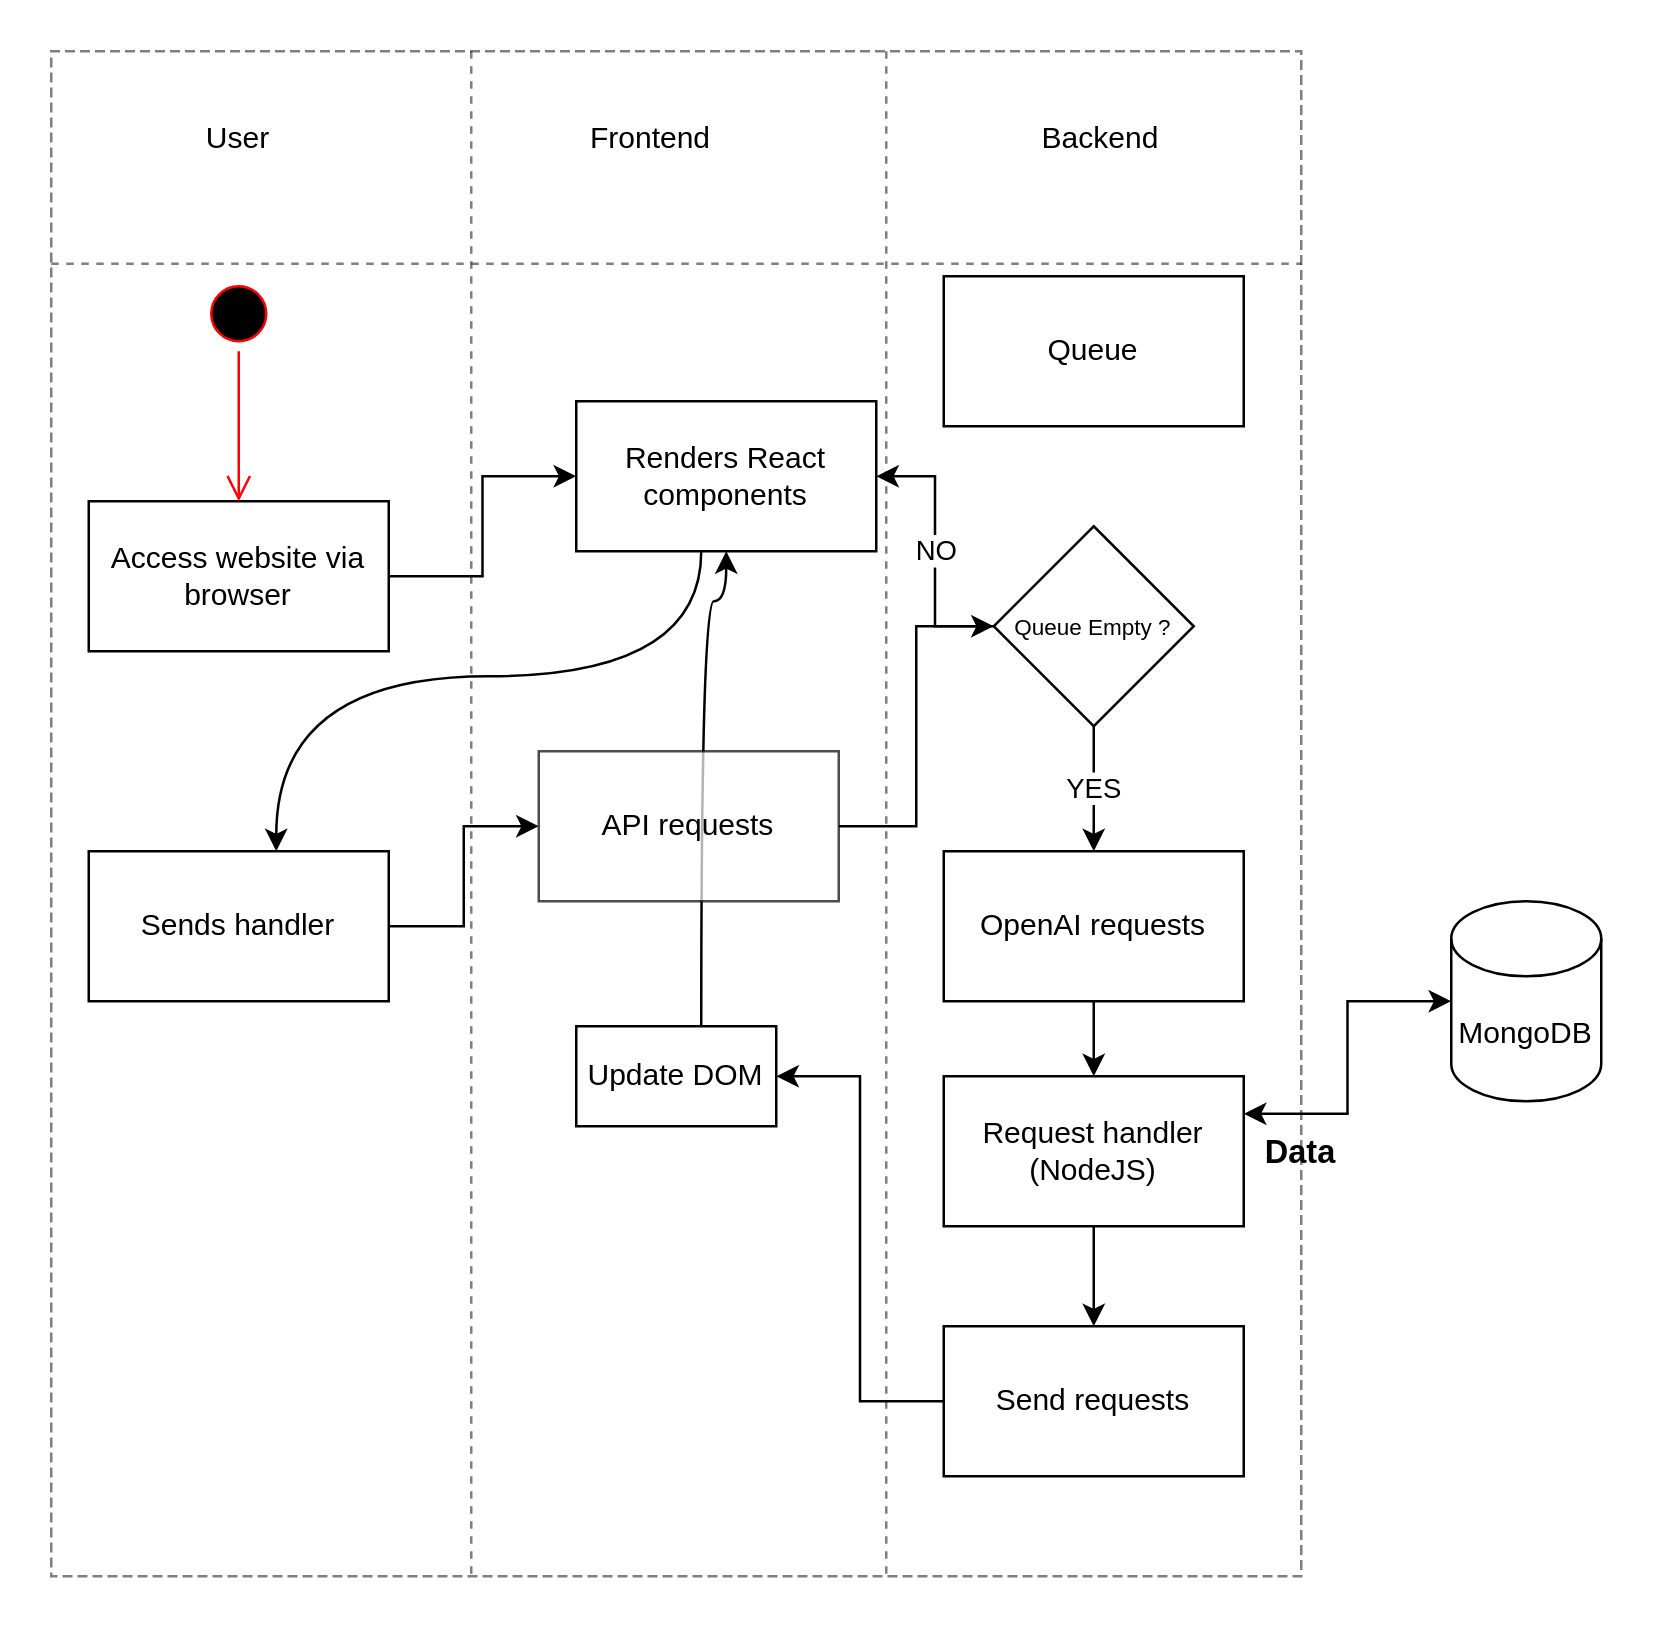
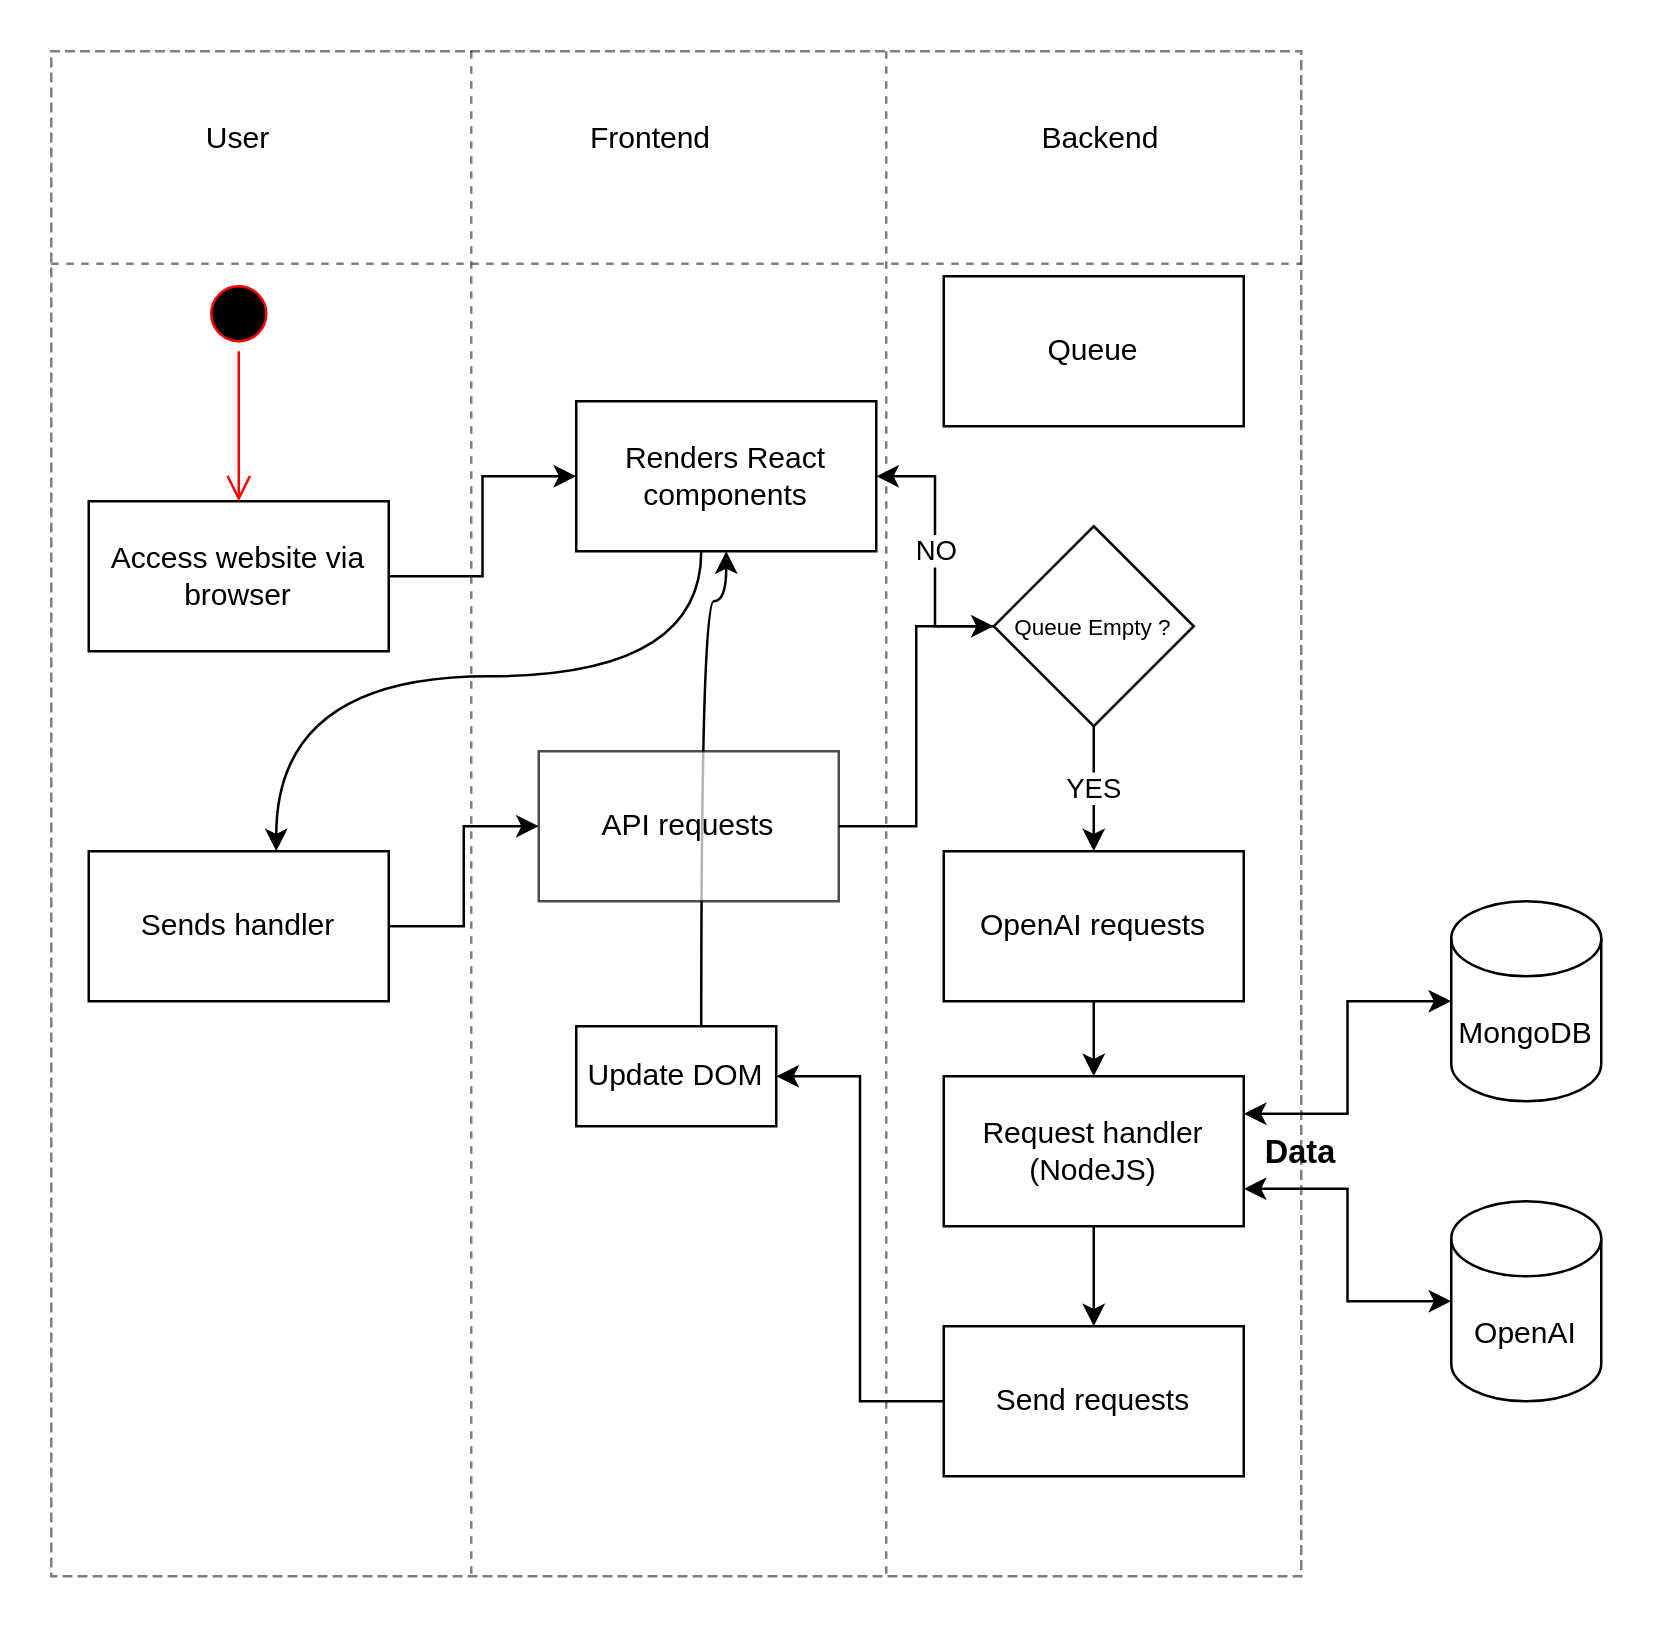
edge "Request handler (NodeJS)" -- "OpenAI": added
node "OpenAI": added
